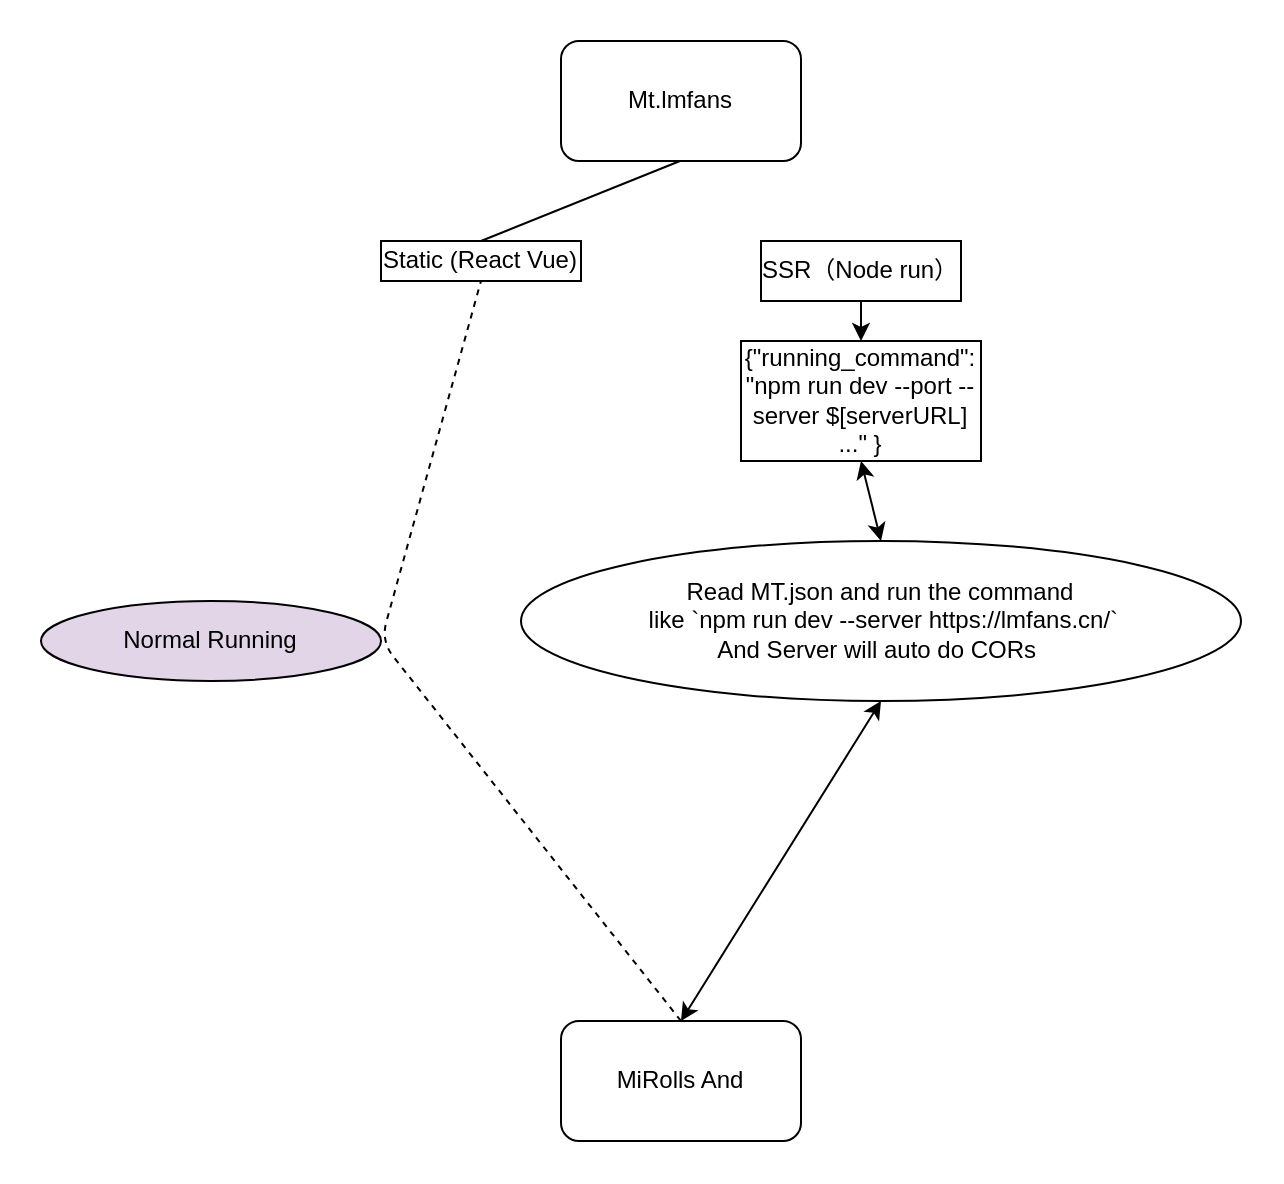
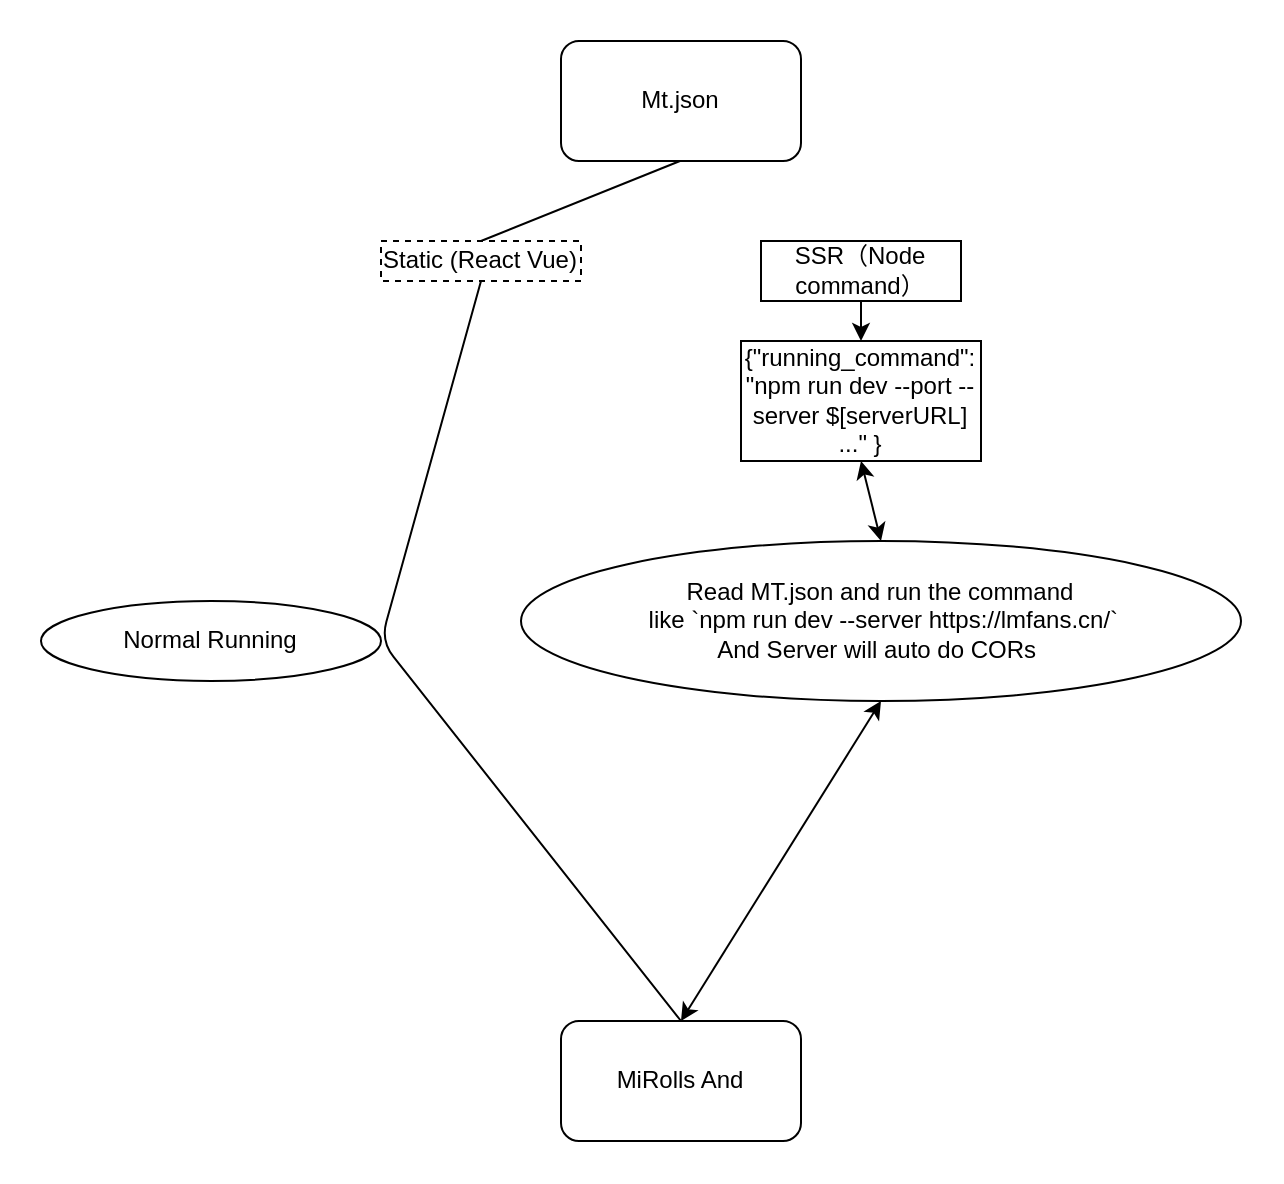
node "Mt.lmfans": label "Mt.lmfans" -> "Mt.json"
node "Static (React Vue)": style solid -> dashed
node "SSR（Node run）": label "SSR（Node run）" -> "SSR（Node command）"
node "Normal Running": fillcolor #e1d5e7 -> #ffffff
edge "Static (React Vue)" -- "MiRolls And": style dashed -> solid
